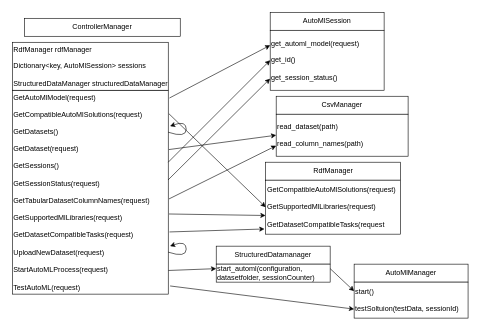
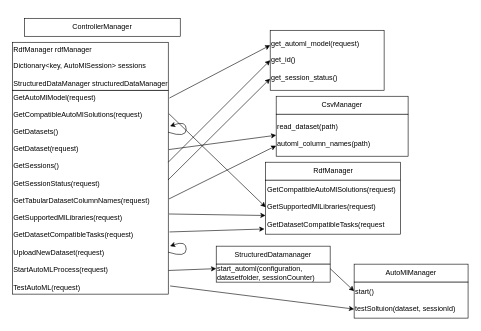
node "AutoMlSession": removed
node "read_dataset(path) read_column_names(path)": label "read_dataset(path) read_column_names(path)" -> "read_dataset(path) automl_column_names(path)"
node "start() testSoltuion(testData, sessionId)": label "start() testSoltuion(testData, sessionId)" -> "start() testSoltuion(dataset, sessionId)"
